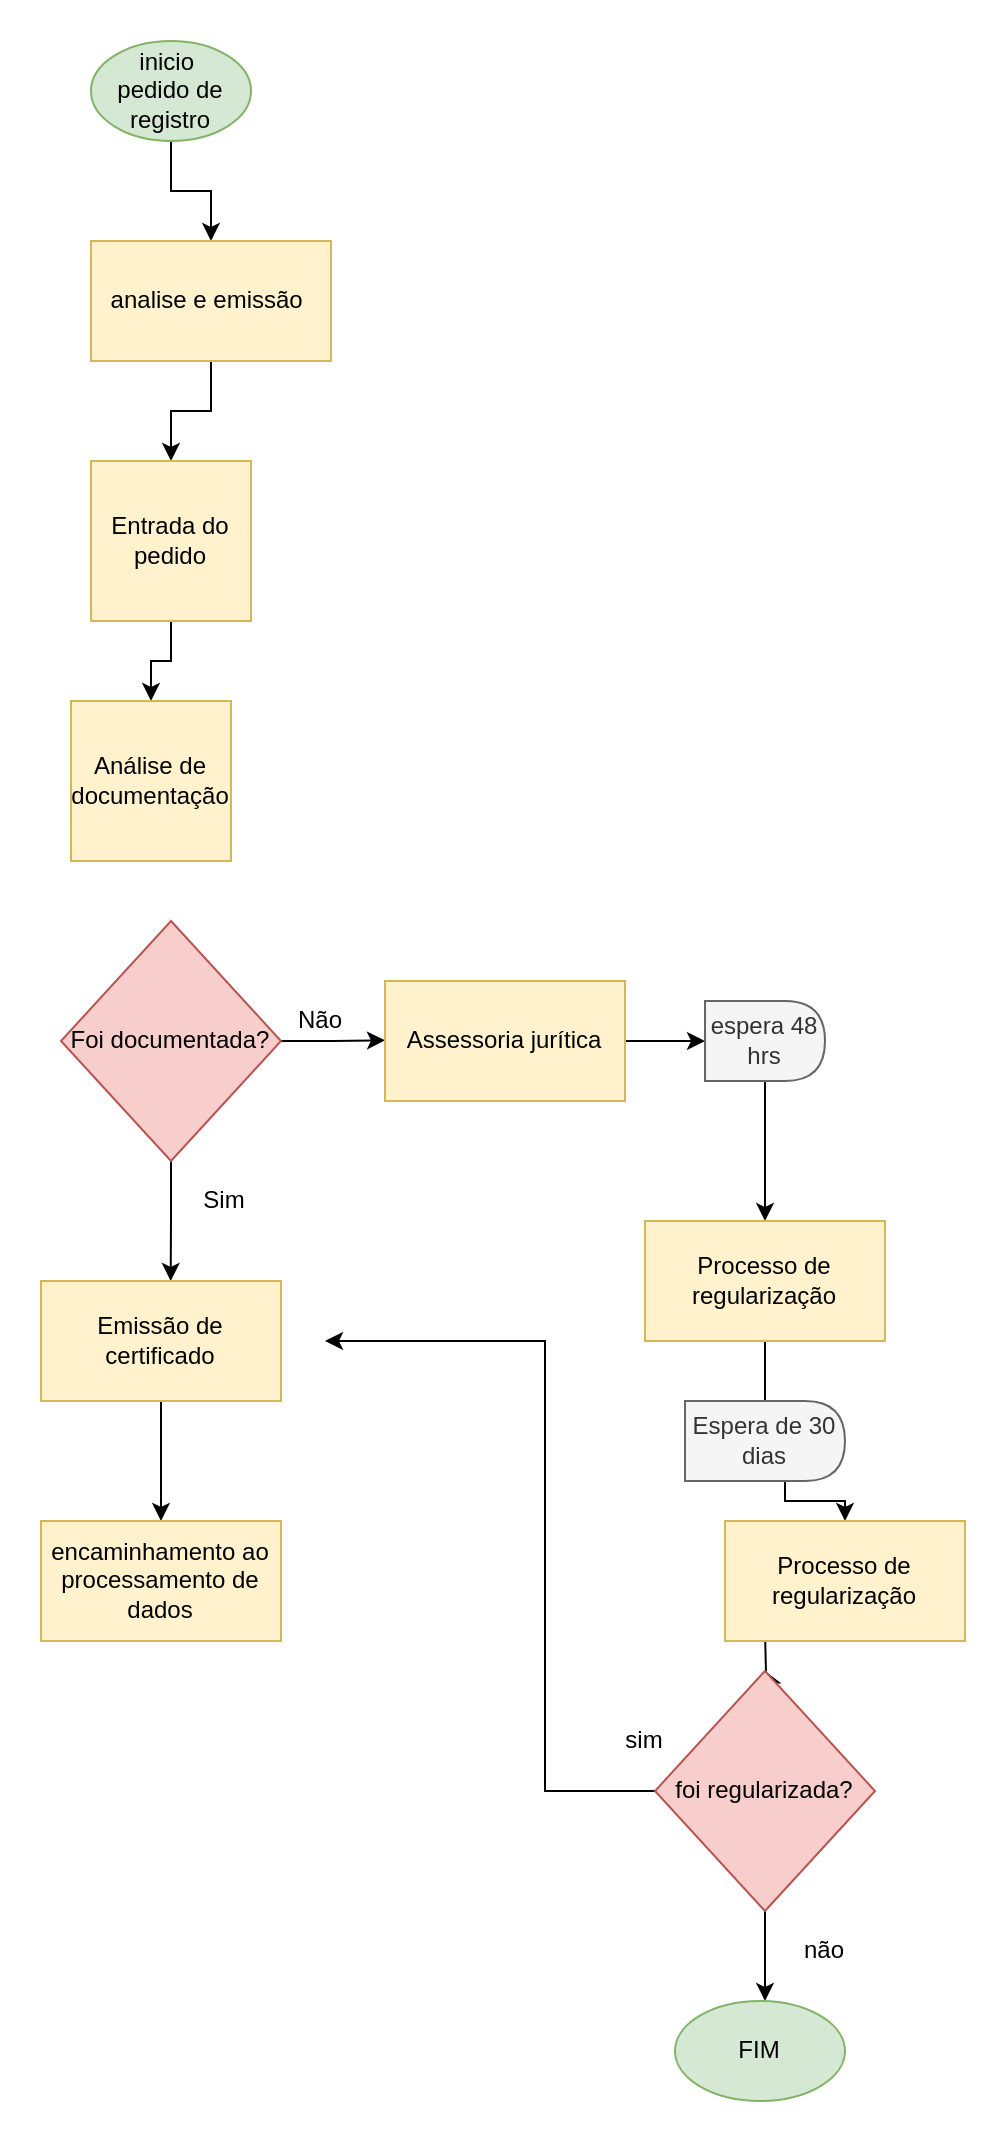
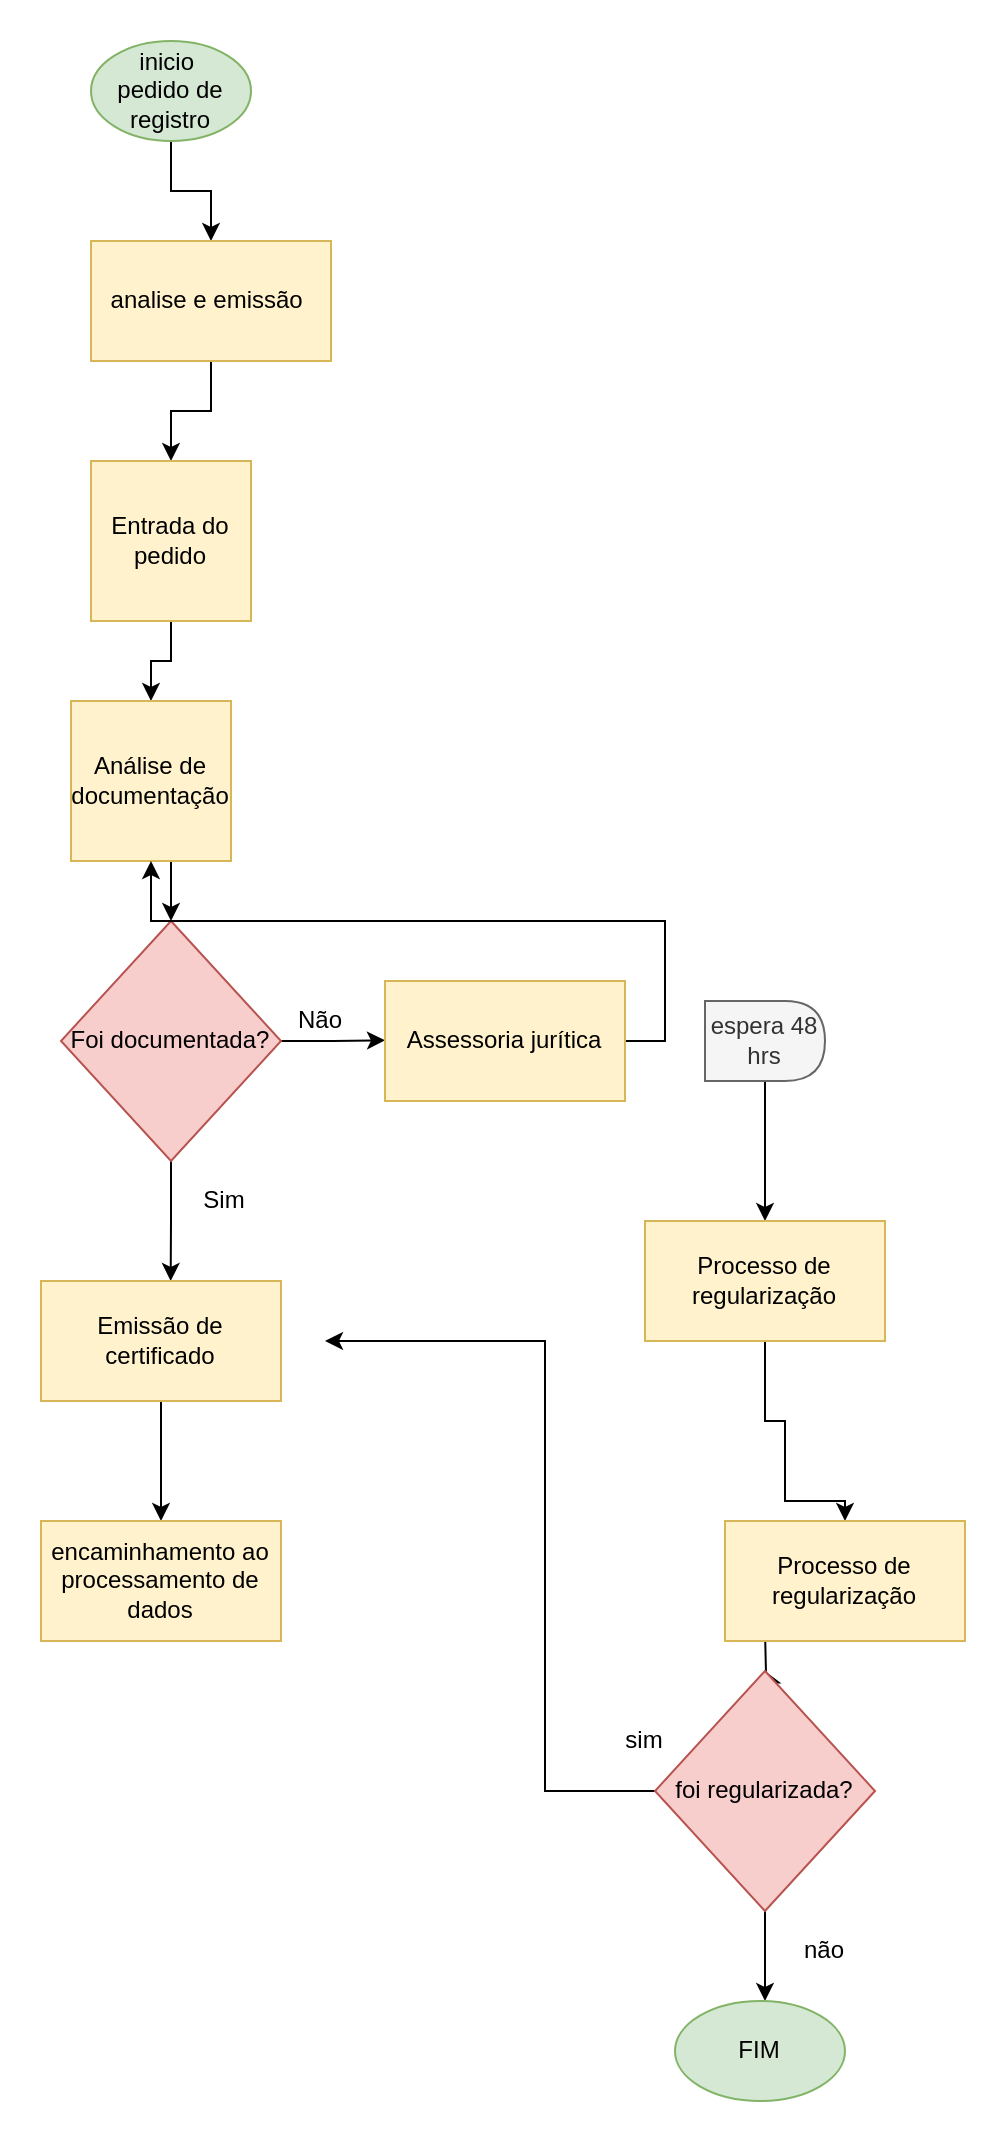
edge "Análise de documentação" -> "Foi documentada?": added
edge "Assessoria jurítica" -> "espera 48 hrs": now "Assessoria jurítica" -> "Análise de documentação"
node "Espera de 30 dias": removed
